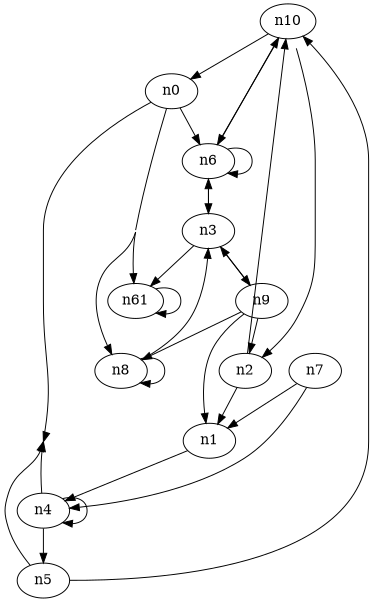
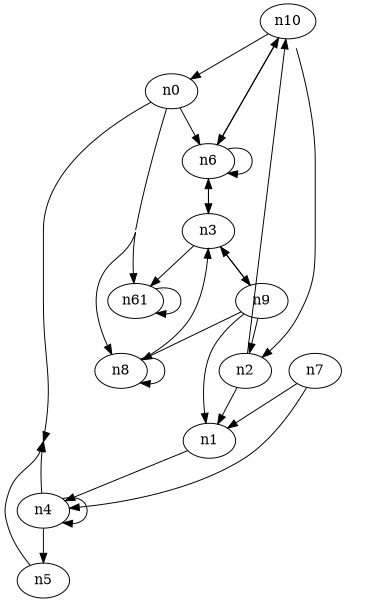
edge "n5" -> "n10": removed
